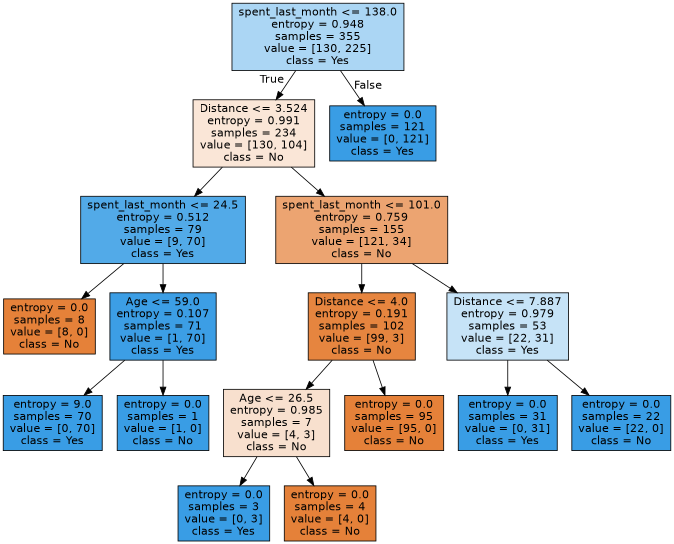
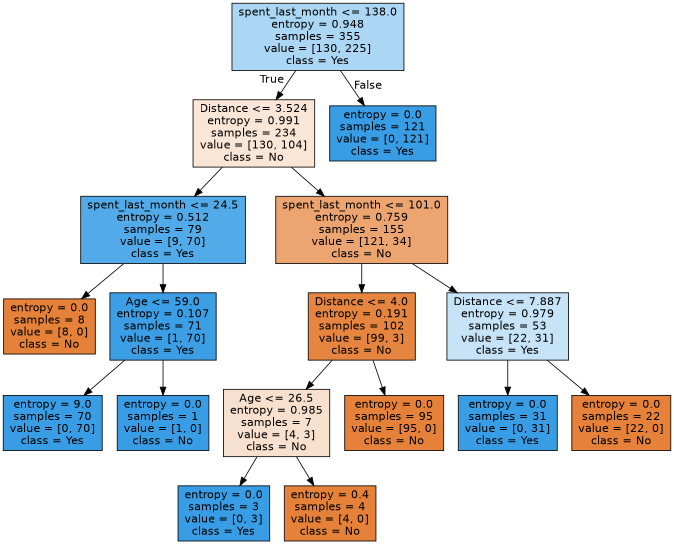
node "entropy = 0.0 samples = 22 value = [22, 0] class = No": fillcolor #399de5 -> #e58139
node "entropy = 0.0 samples = 4 value = [4, 0] class = No": label "entropy = 0.0 samples = 4 value = [4, 0] class = No" -> "entropy = 0.4 samples = 4 value = [4, 0] class = No"
